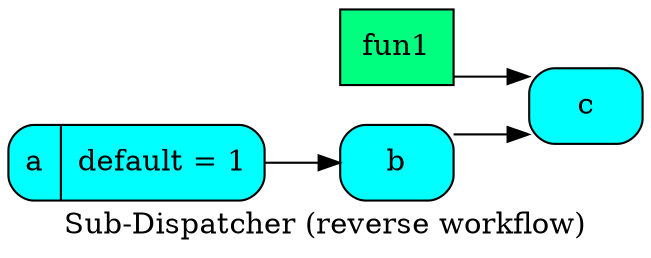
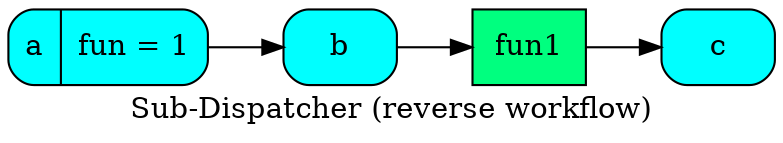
edge "b" -> "c": now "b" -> "fun1"
node "a": text "default = 1" -> "fun = 1"
